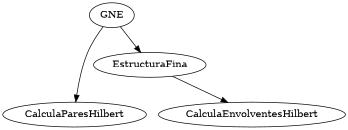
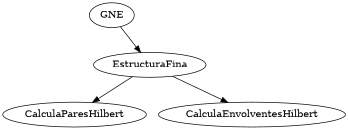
edge "GNE" -> "CalculaParesHilbert": now "EstructuraFina" -> "CalculaParesHilbert"
